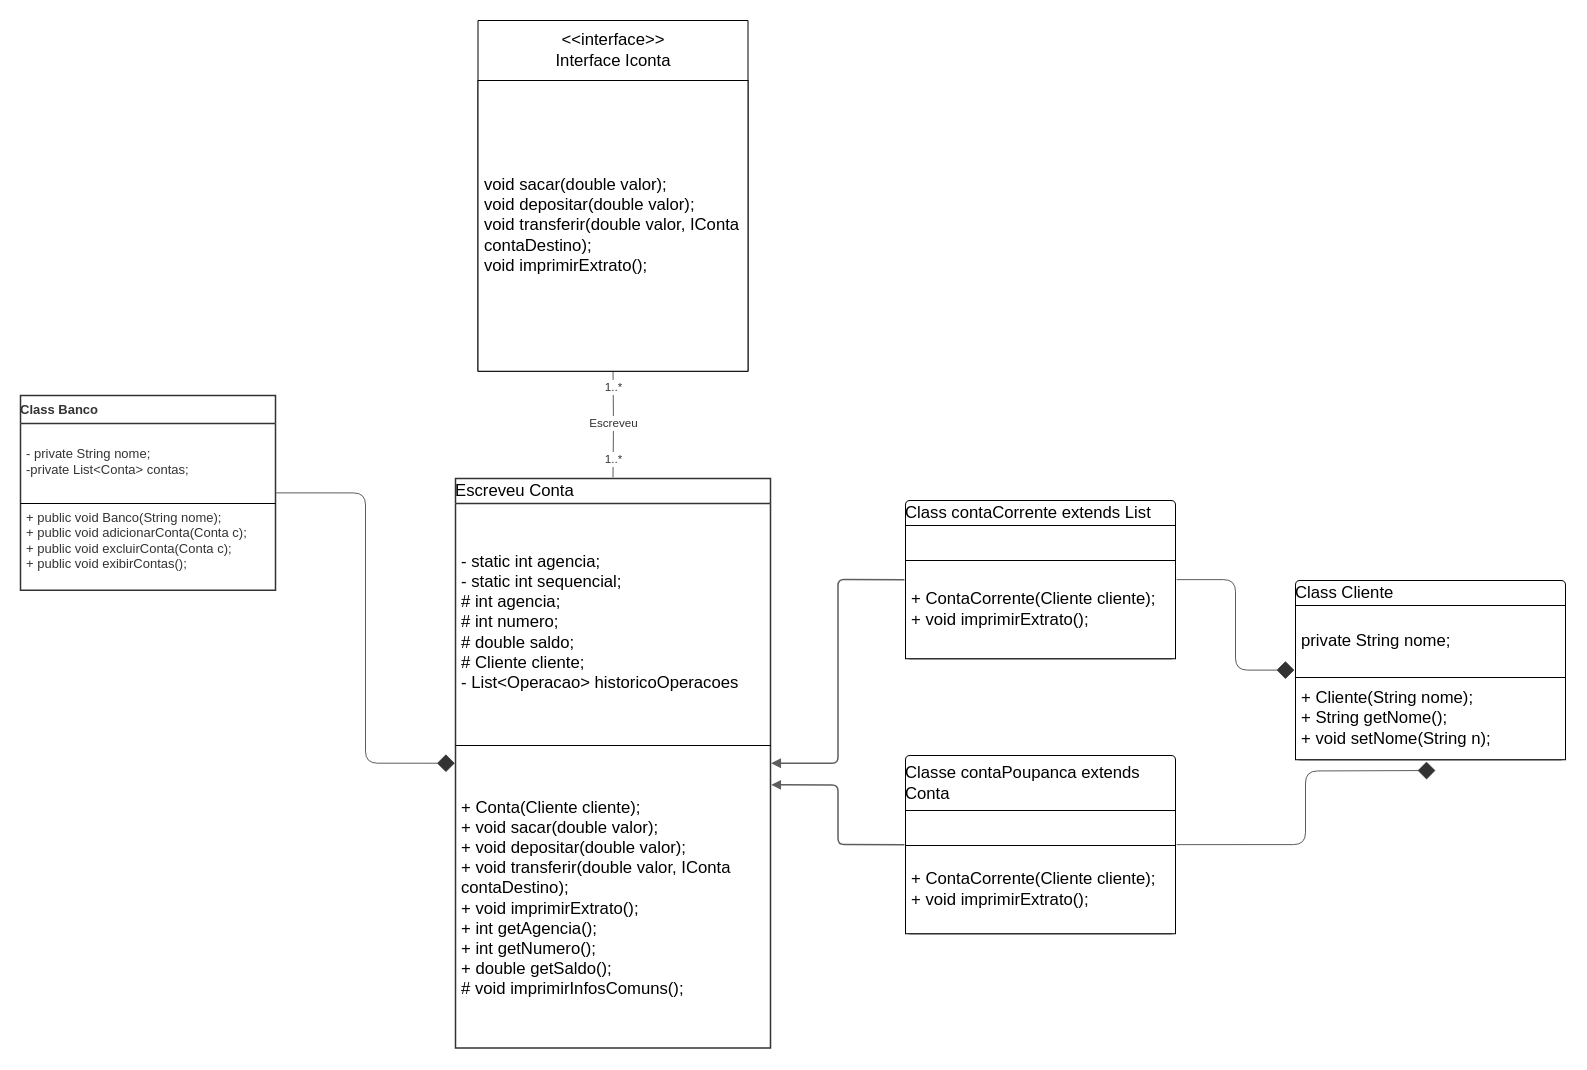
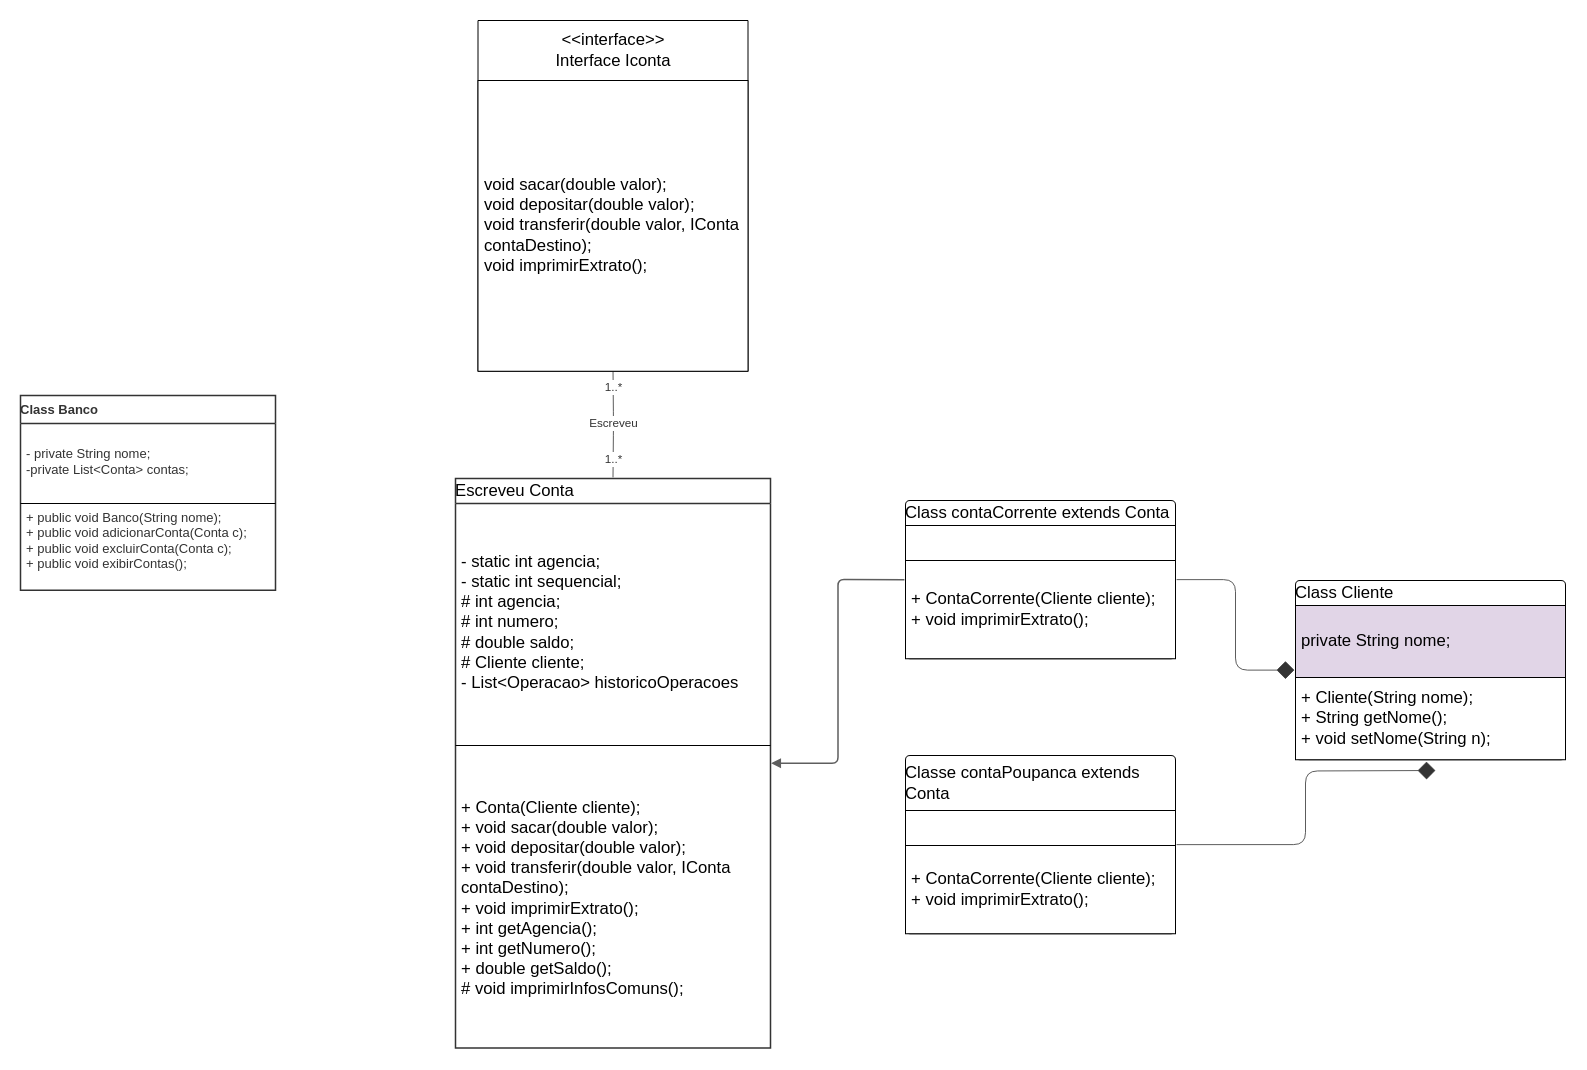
node "Class contaCorrente extends List": label "Class contaCorrente extends List" -> "Class contaCorrente extends Conta"
node "private String nome;": fillcolor #ffffff -> #e1d5e7
edge "Class Banco" -> "Escreveu Conta": removed
edge "Classe contaPoupanca extends Conta" -> "Escreveu Conta": removed
